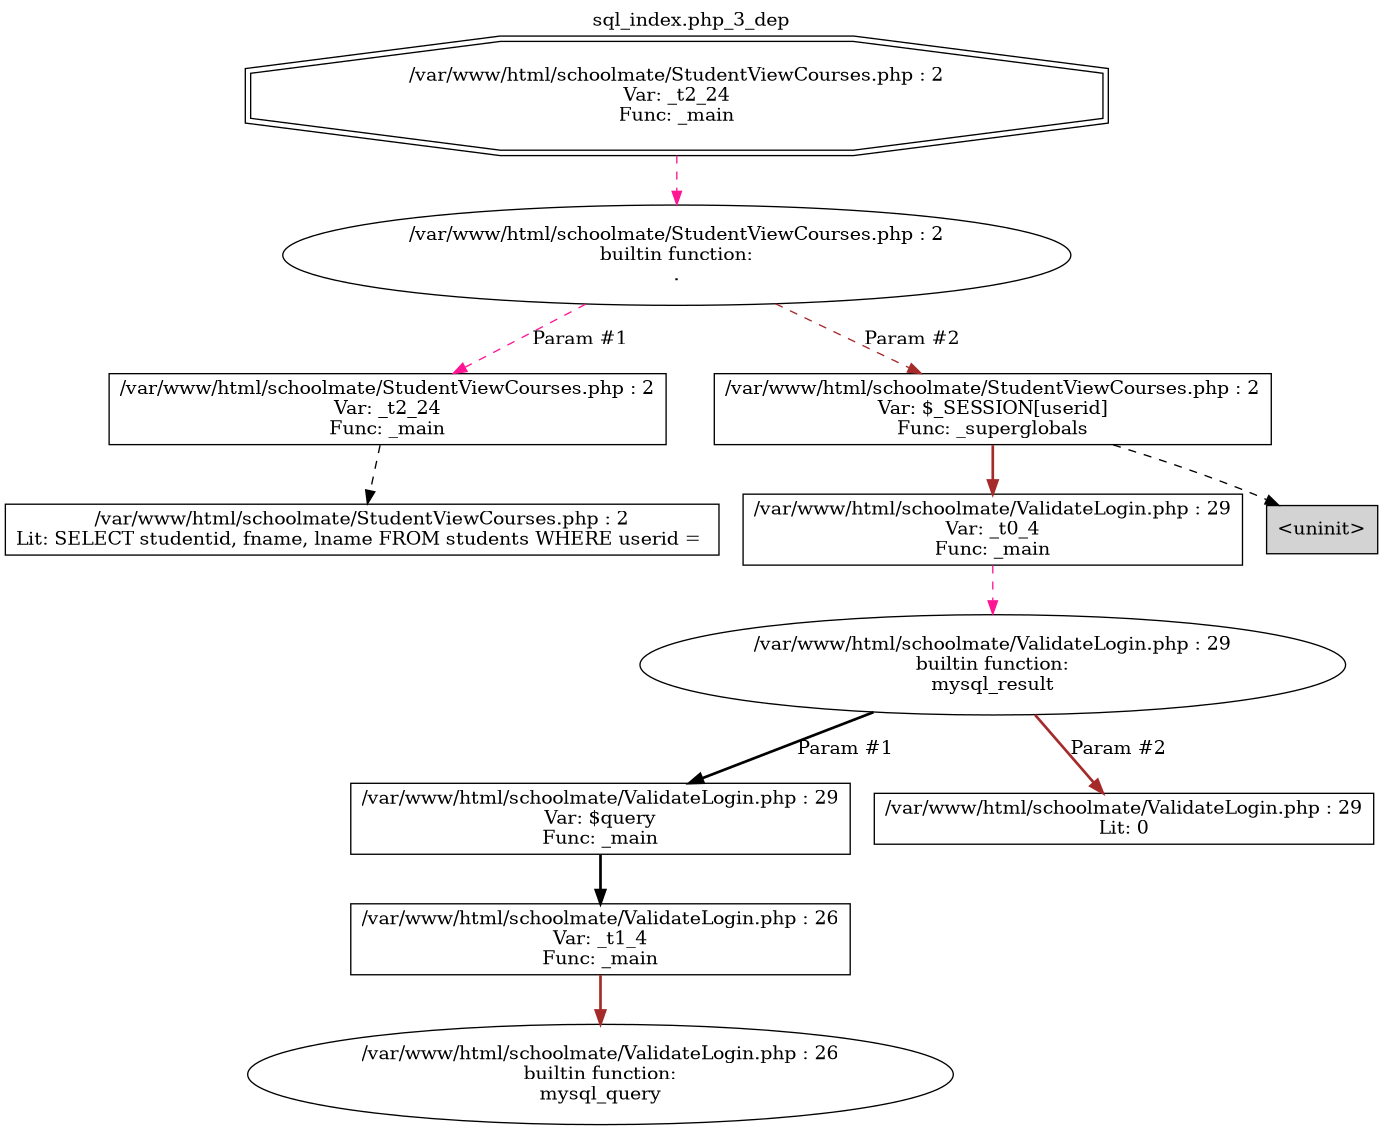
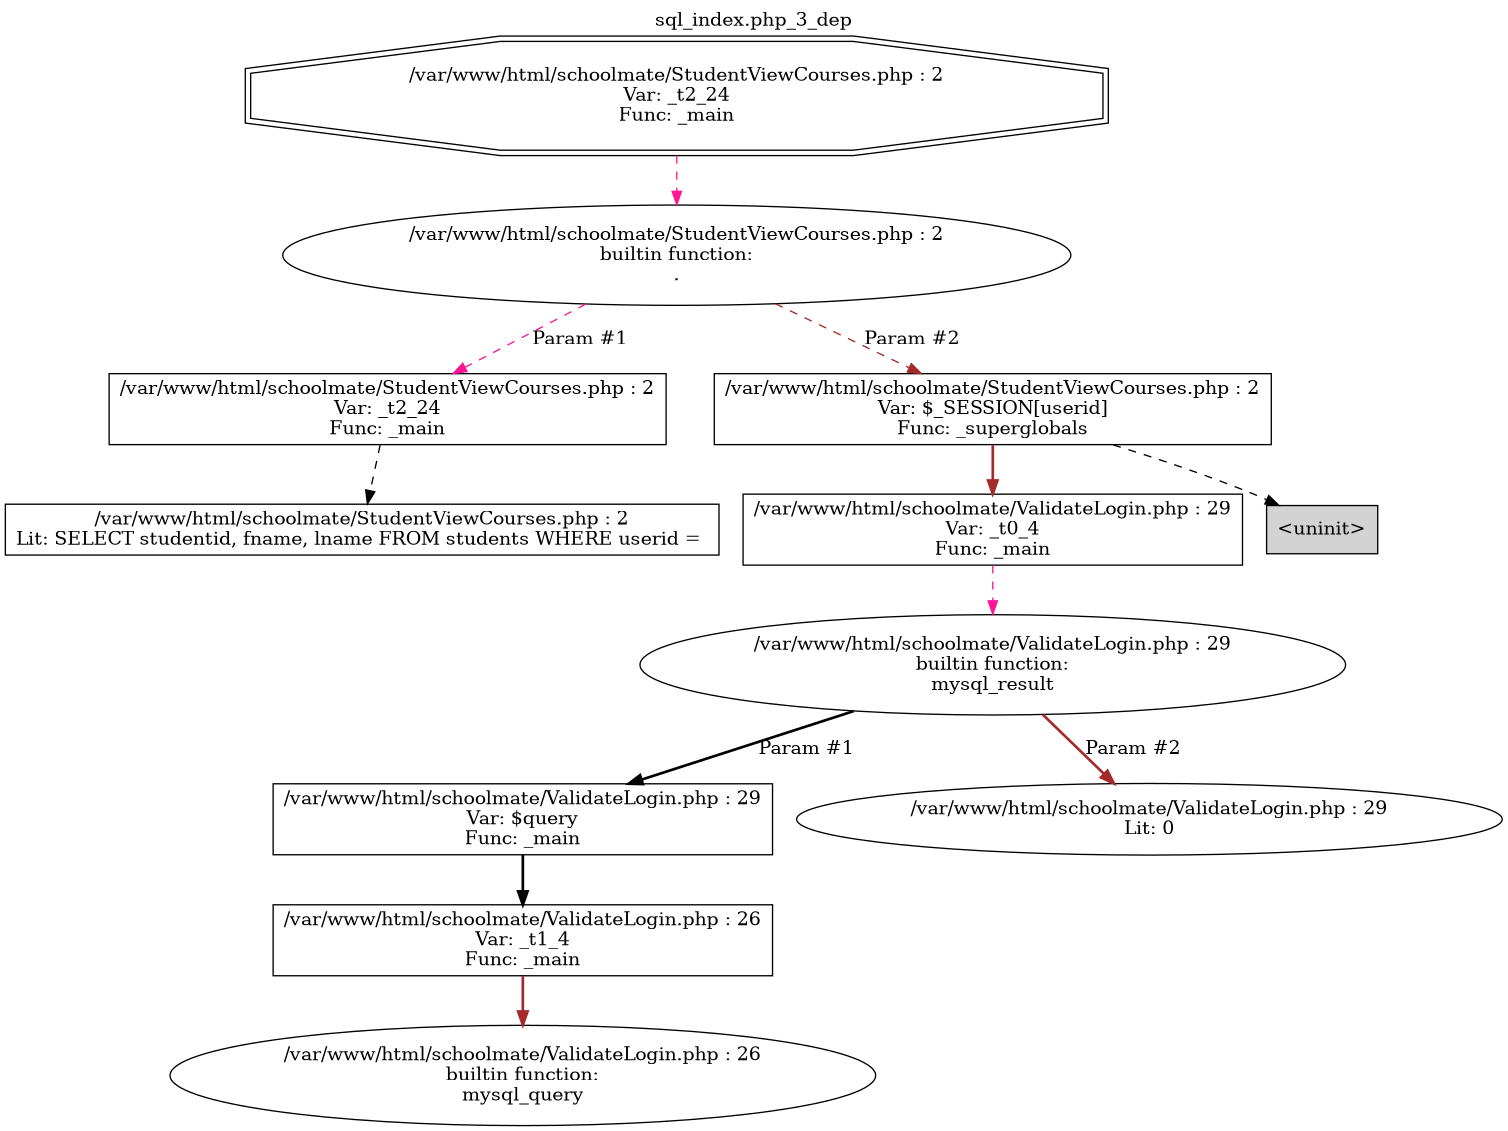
node "/var/www/html/schoolmate/ValidateLogin.php : 29 Lit: 0": shape box -> ellipse
